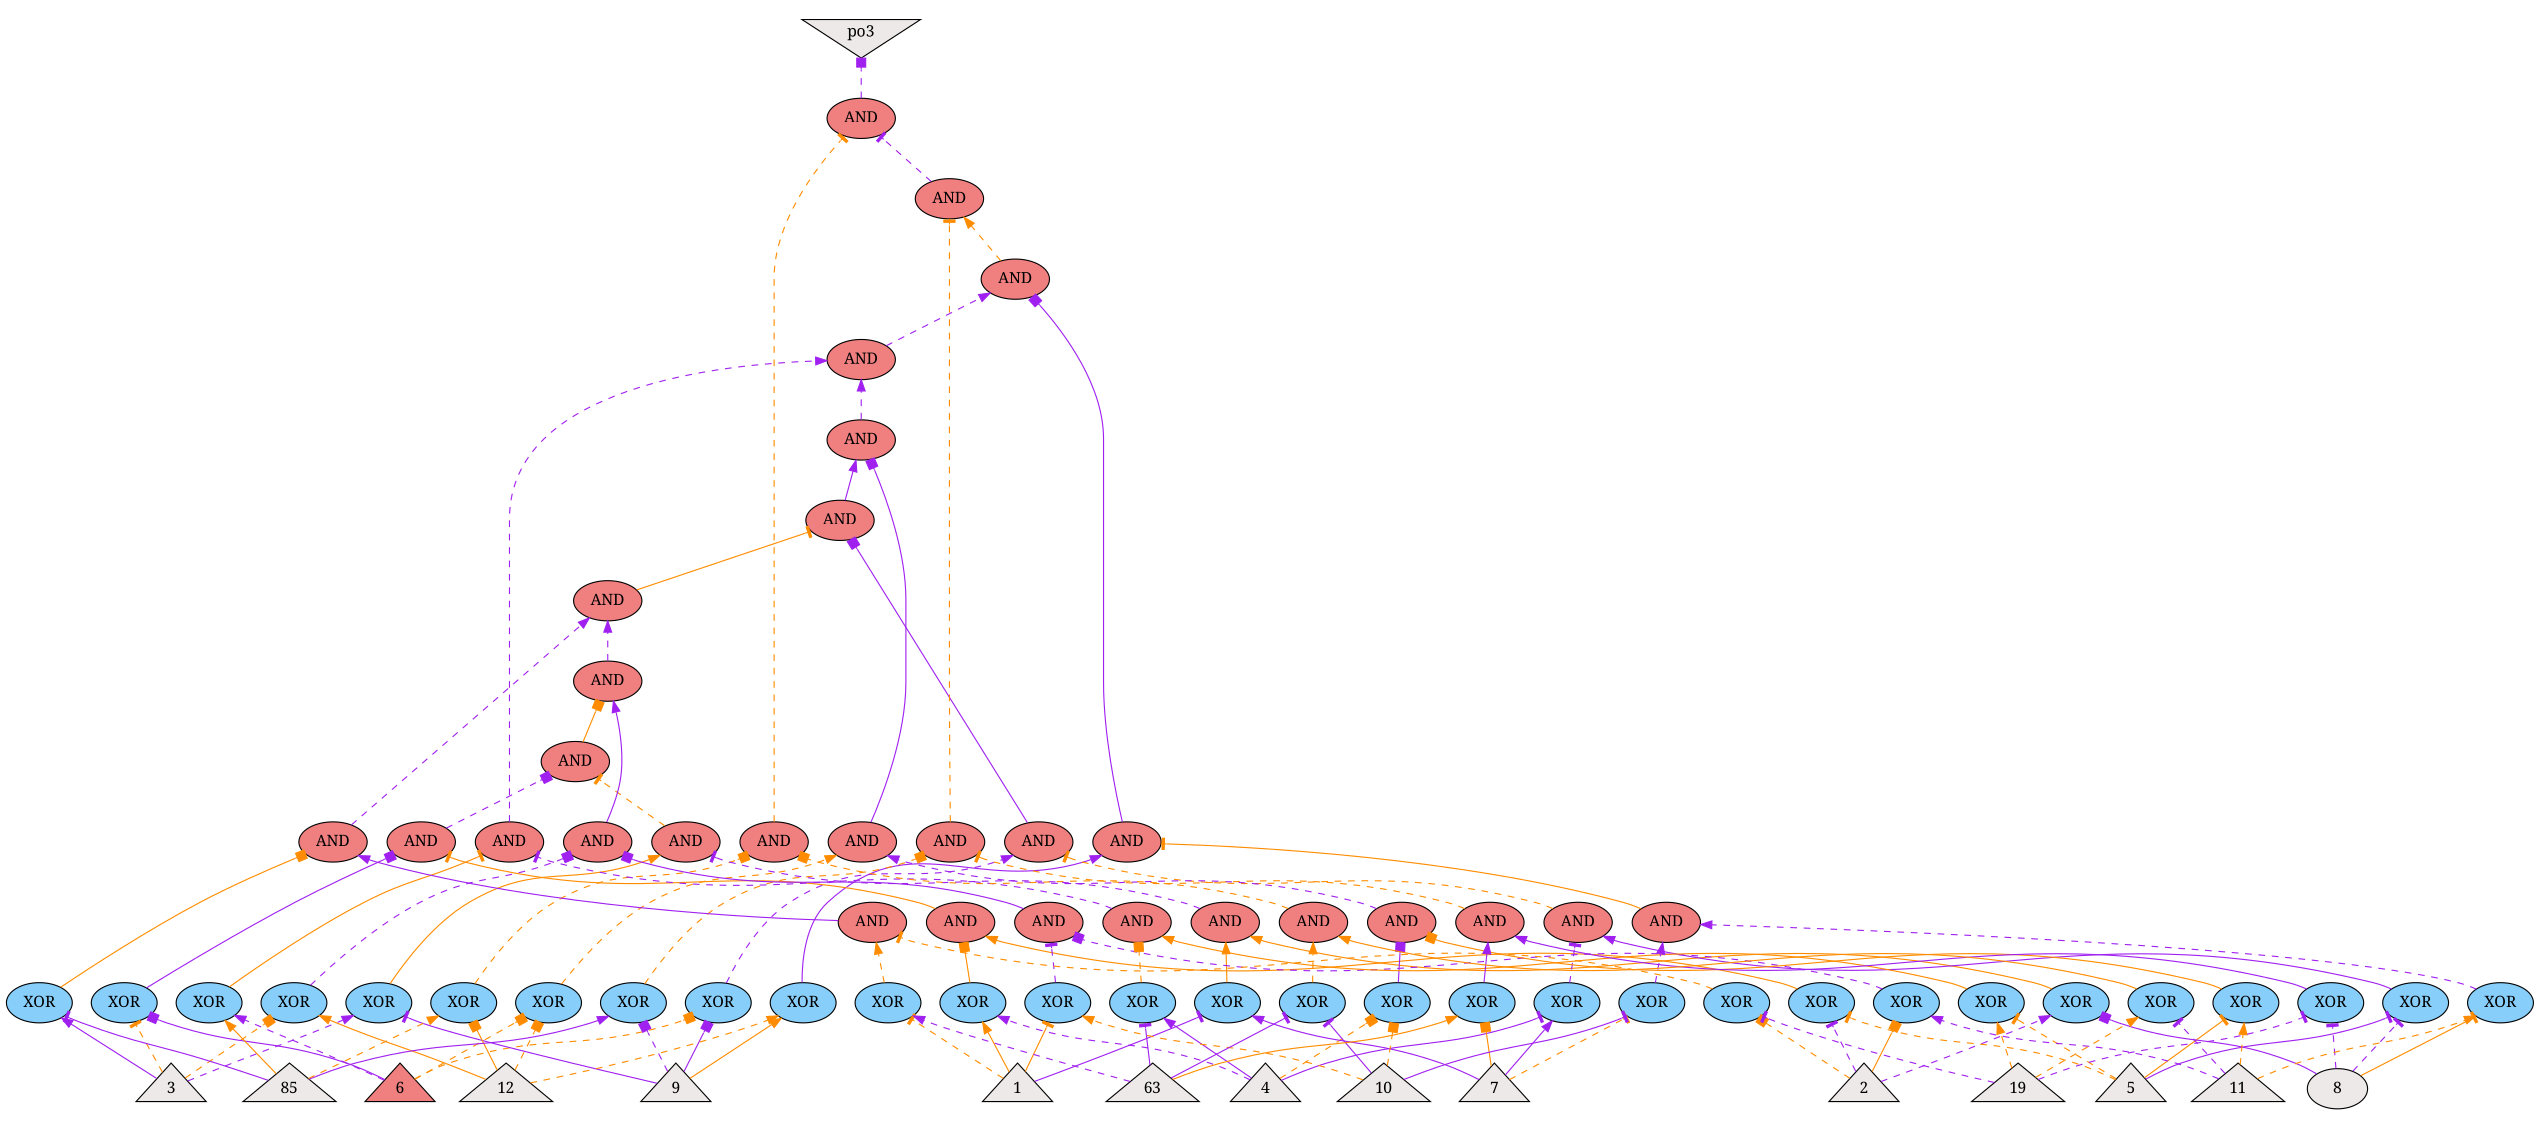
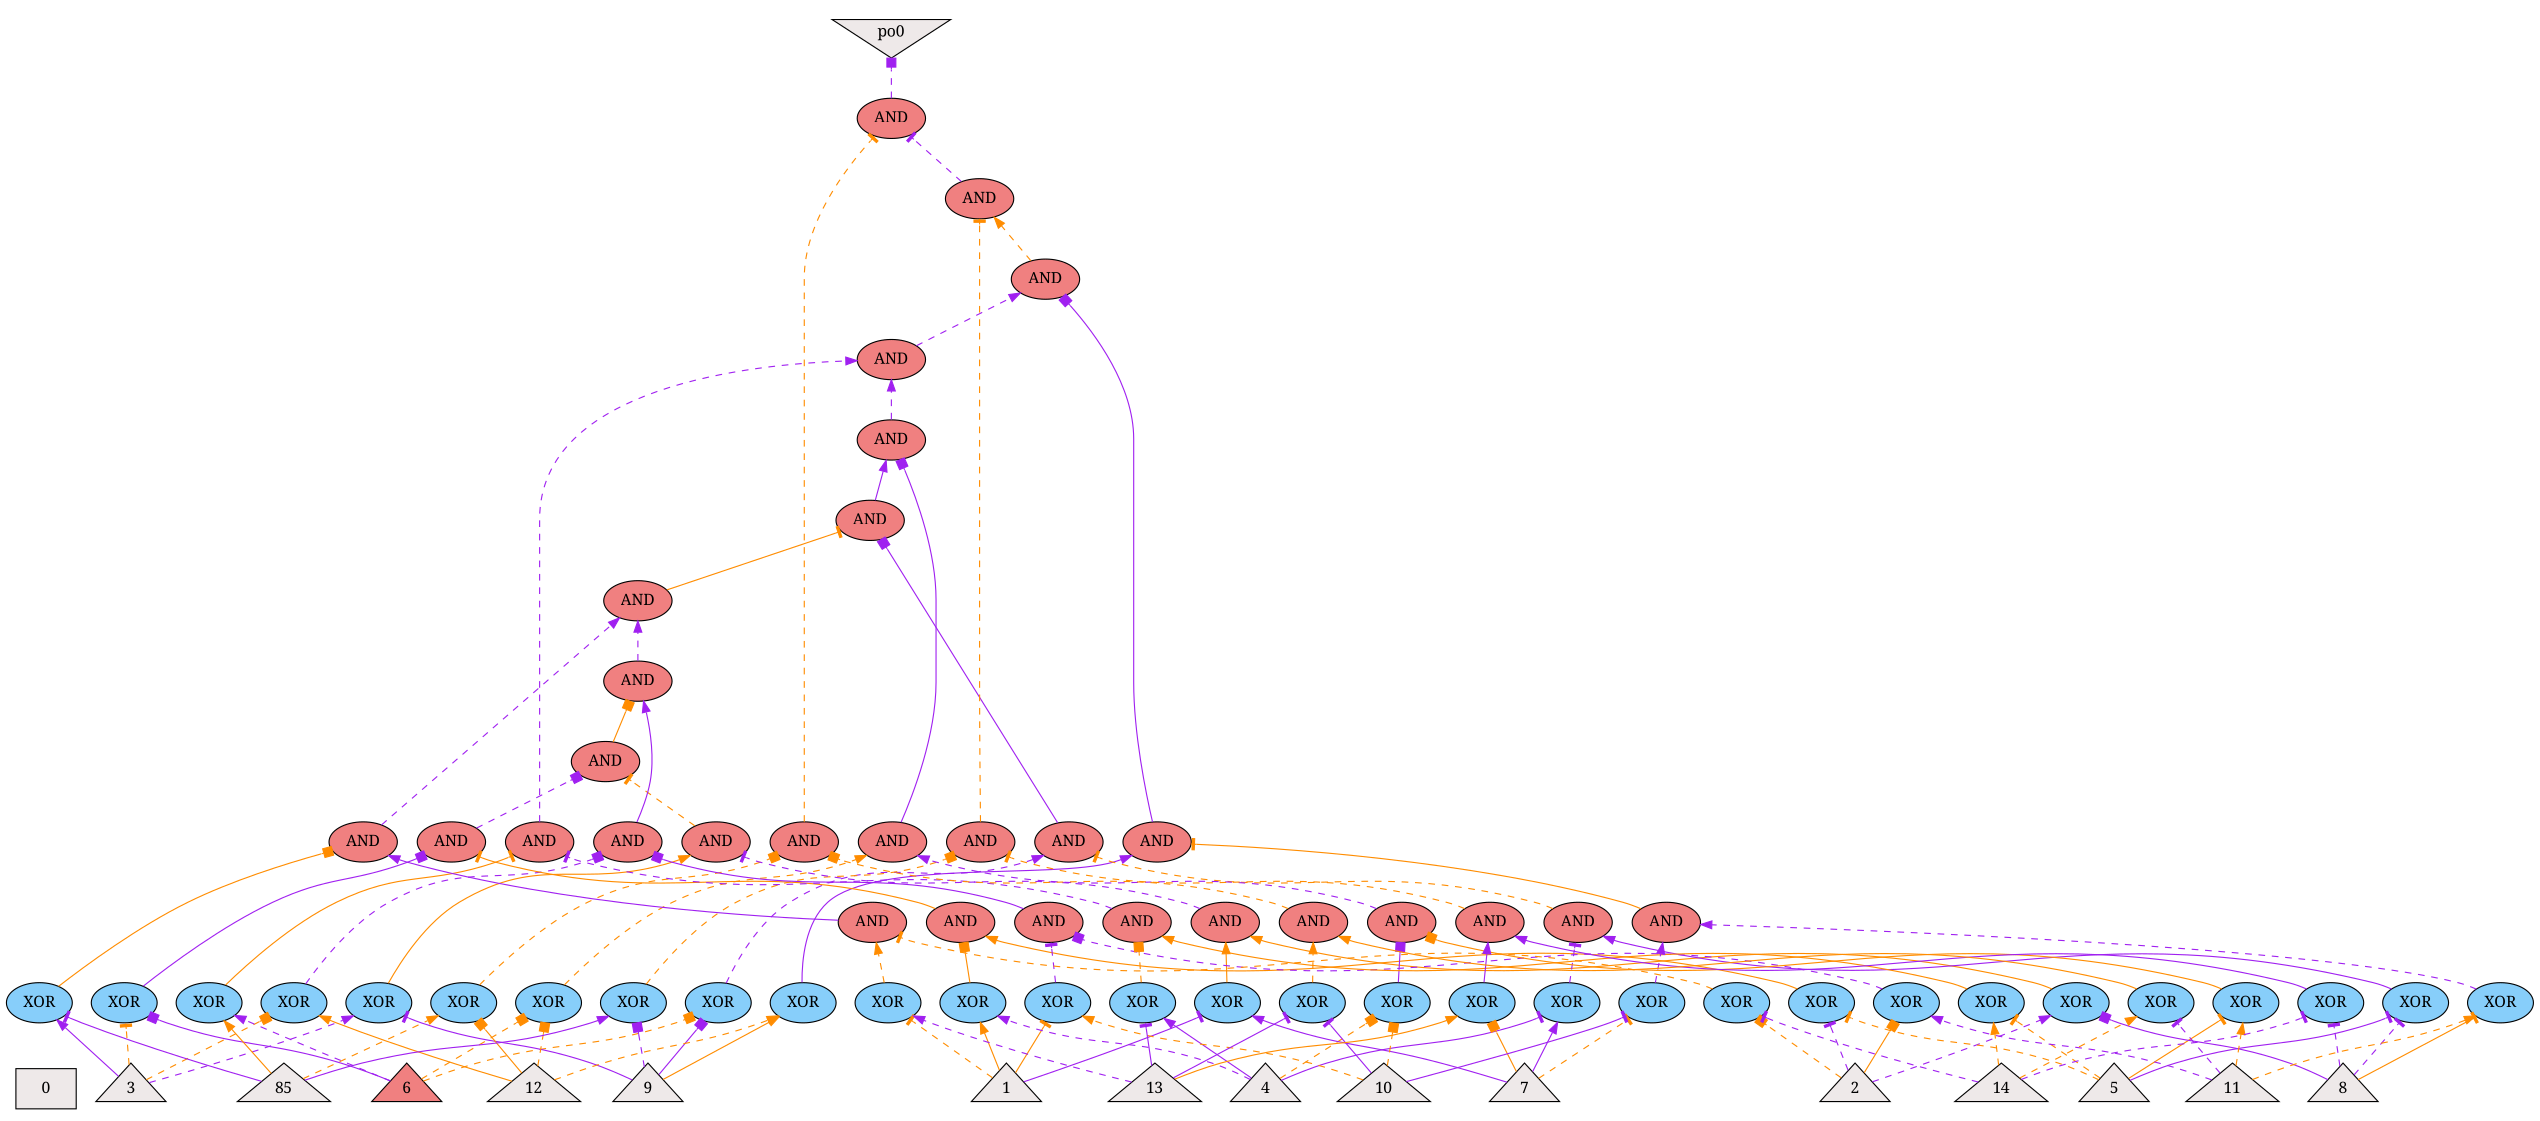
node "po3": label "po3" -> "po0"
node "0": added
node "63": label "63" -> "13"
node "19": label "19" -> "14"
node "8": shape ellipse -> triangle
